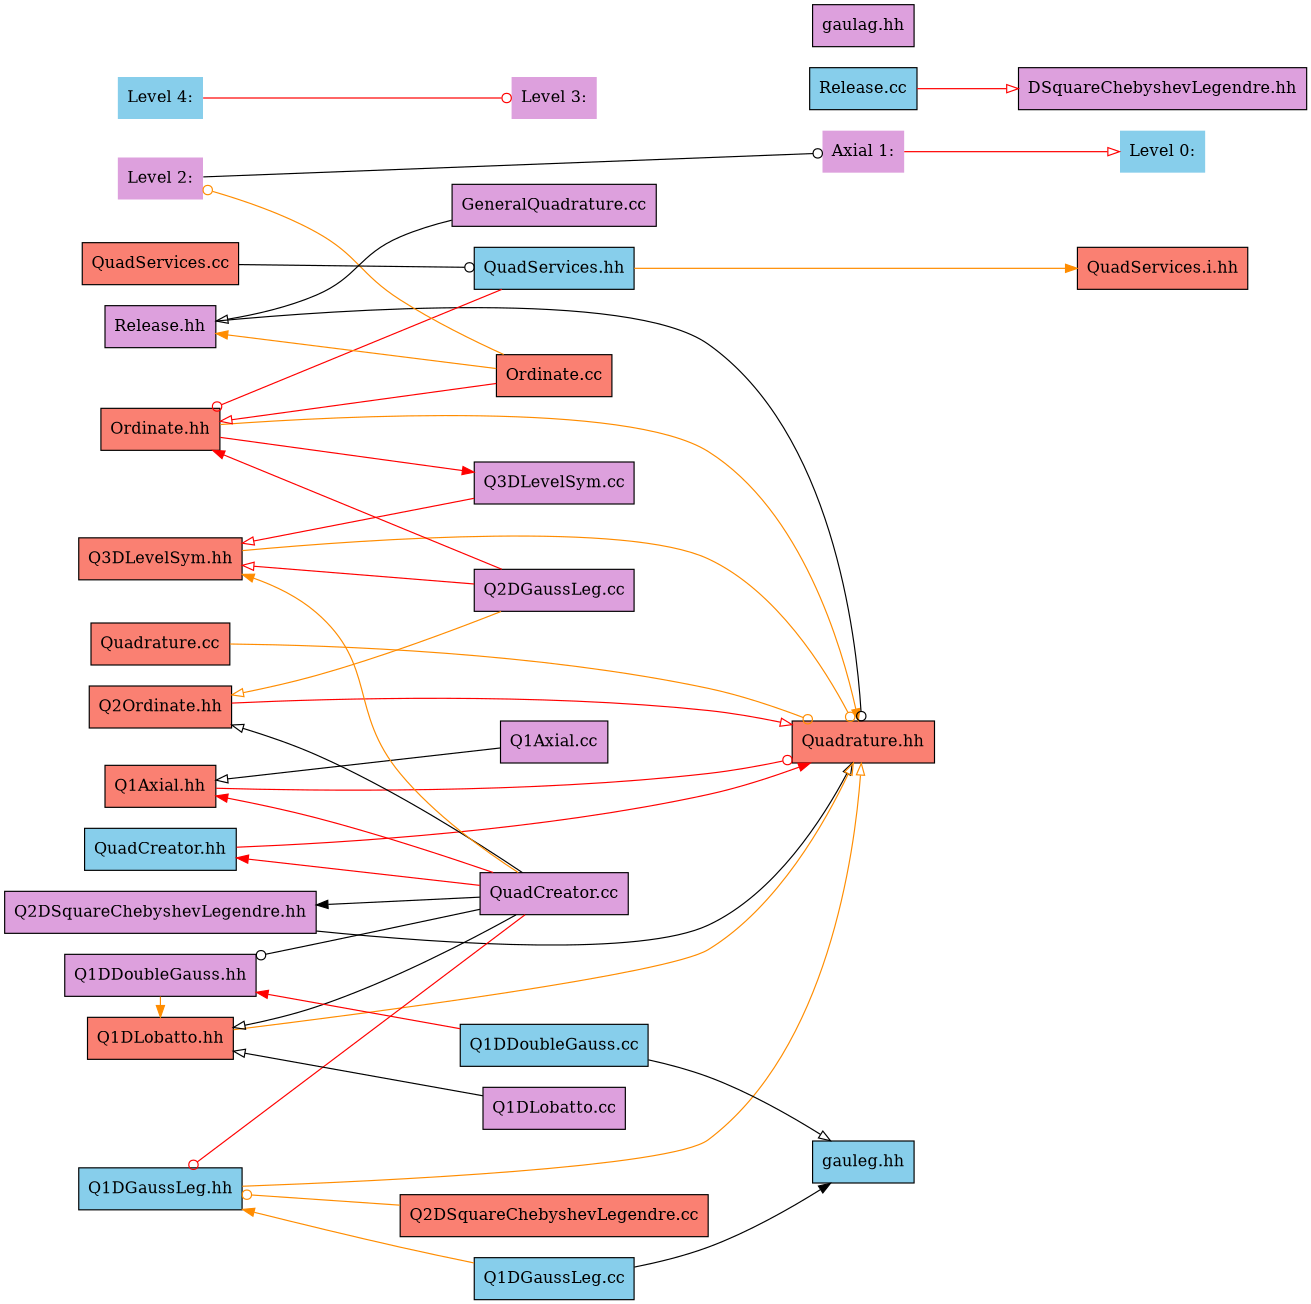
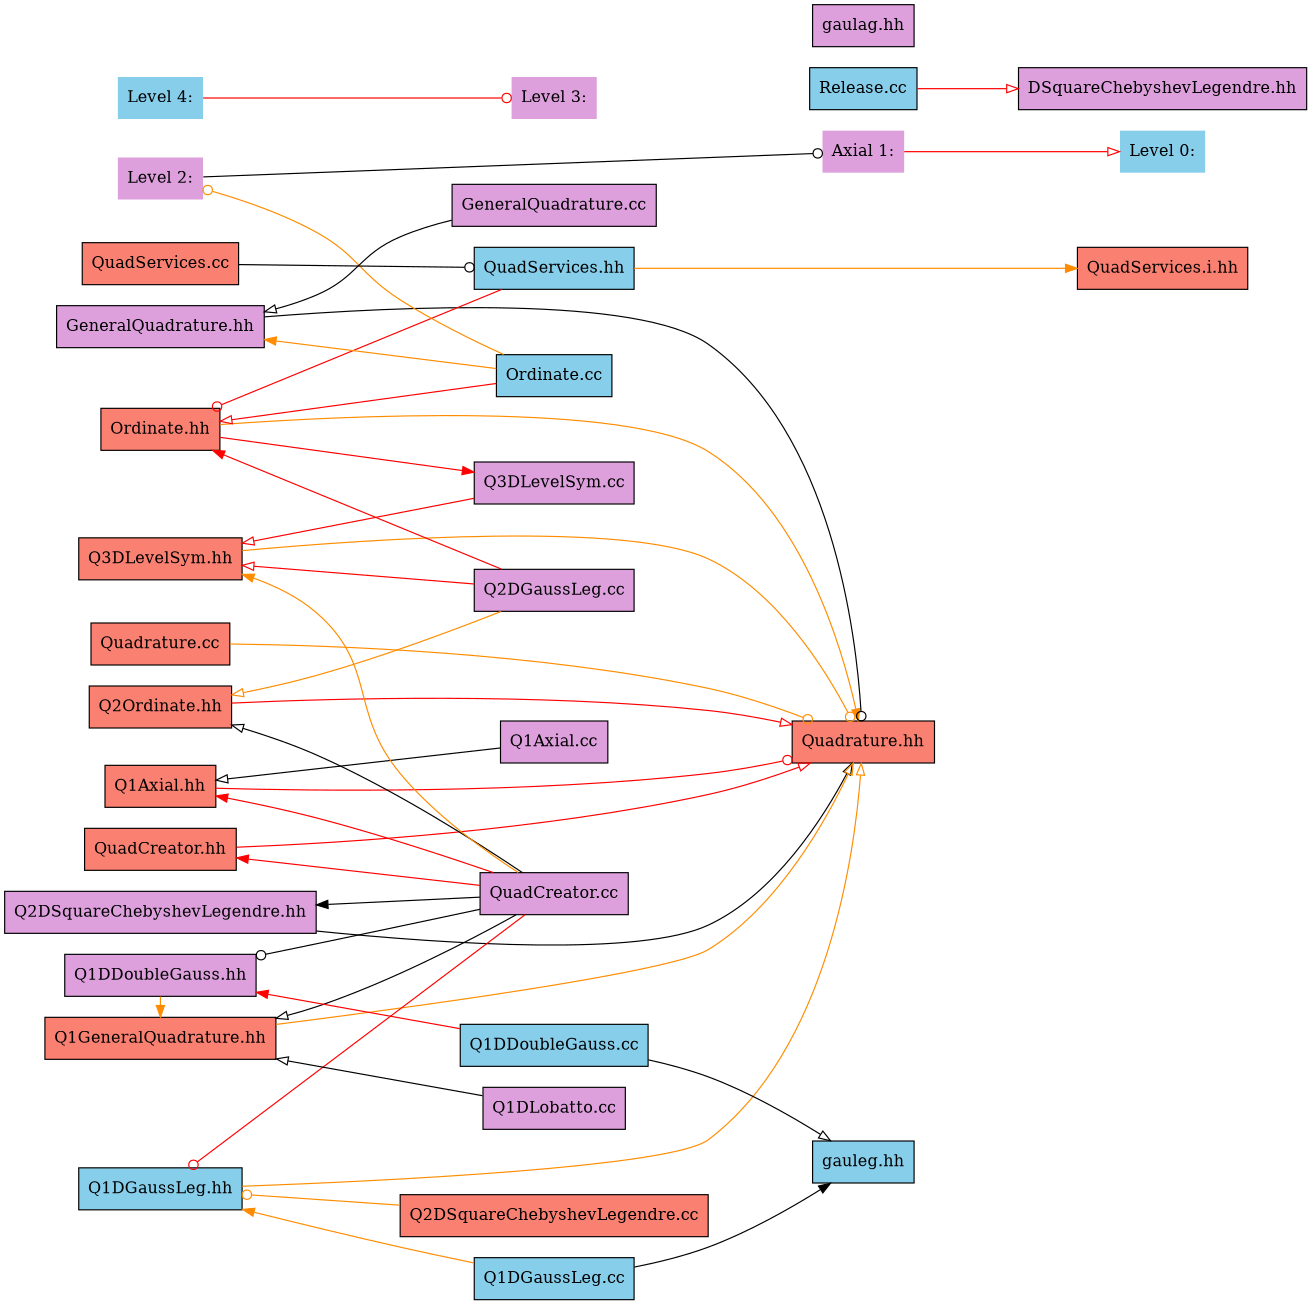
node "Release.hh": label "Release.hh" -> "GeneralQuadrature.hh"
node "Ordinate.cc": fillcolor salmon -> skyblue
edge "QuadCreator.hh" -> "Quadrature.hh": arrowhead normal -> onormal
node "QuadCreator.hh": fillcolor skyblue -> salmon
node "Q1DLobatto.hh": label "Q1DLobatto.hh" -> "Q1GeneralQuadrature.hh"
